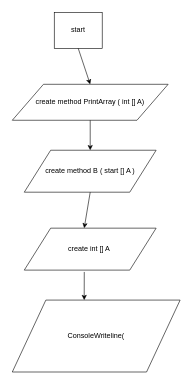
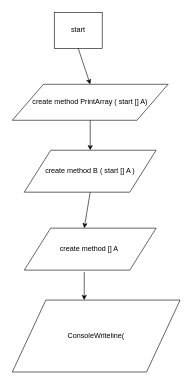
node "create method PrintArray ( int [] A)": label "create method PrintArray ( int [] A)" -> "create method PrintArray ( start [] A)"
node "create int [] A": label "create int [] A" -> "create method [] A"
